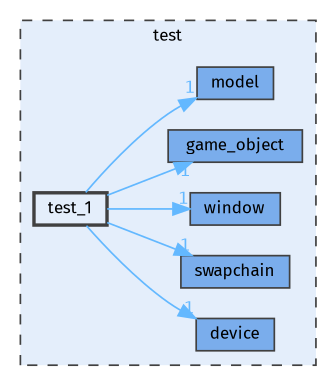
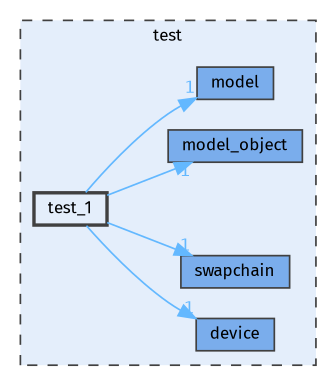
node "game_object": label "game_object" -> "model_object"
node "window": removed
